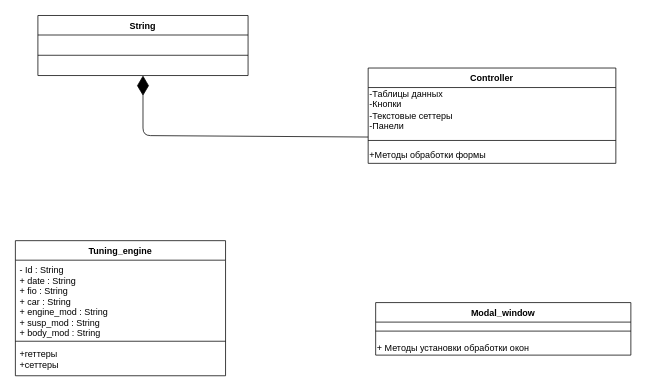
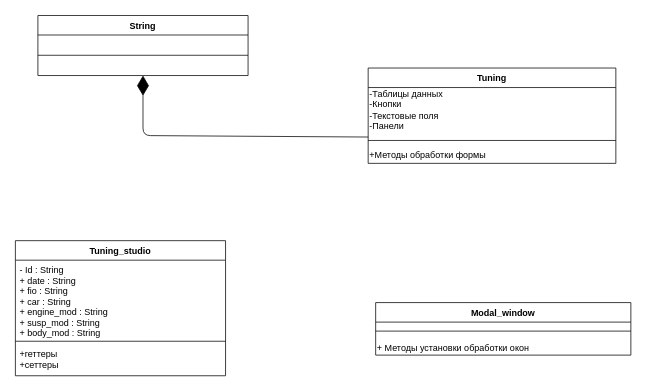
node "Controller": label "Controller" -> "Tuning"
node "-Таблицы данных -Кнопки -Текстовые сеттеры -Панели": label "-Таблицы данных -Кнопки -Текстовые сеттеры -Панели" -> "-Таблицы данных -Кнопки -Текстовые поля -Панели"
node "Tuning_engine": label "Tuning_engine" -> "Tuning_studio"
